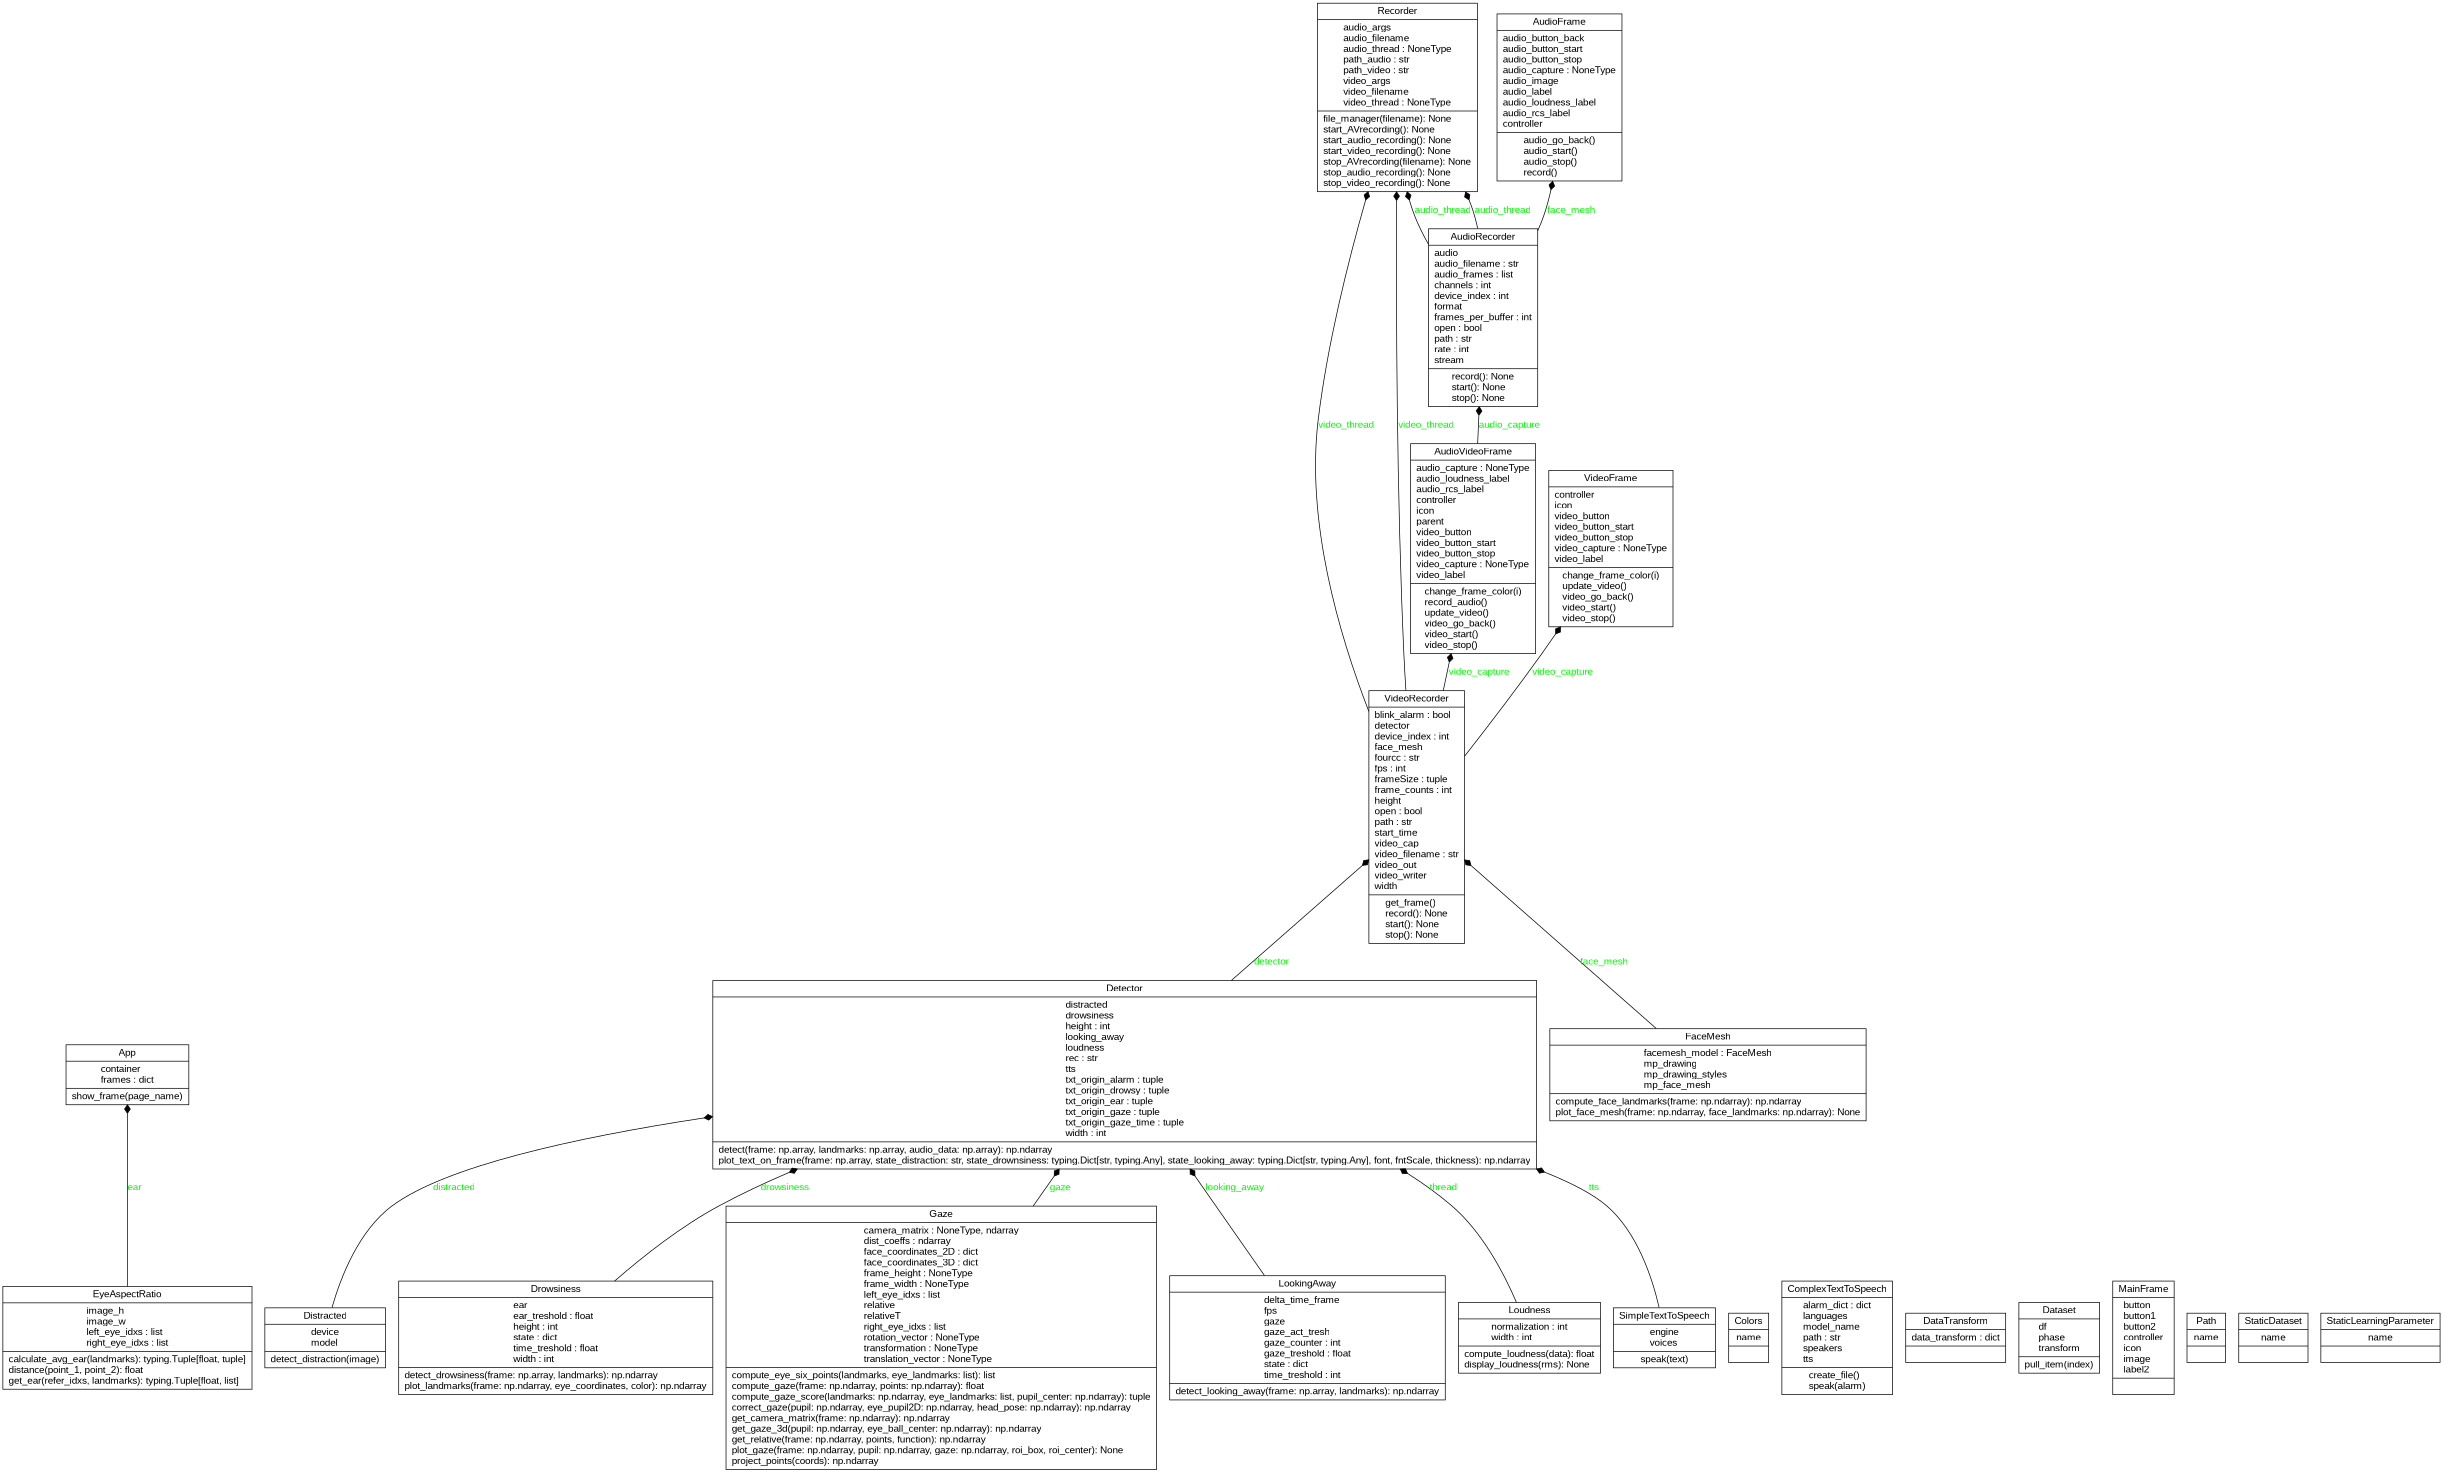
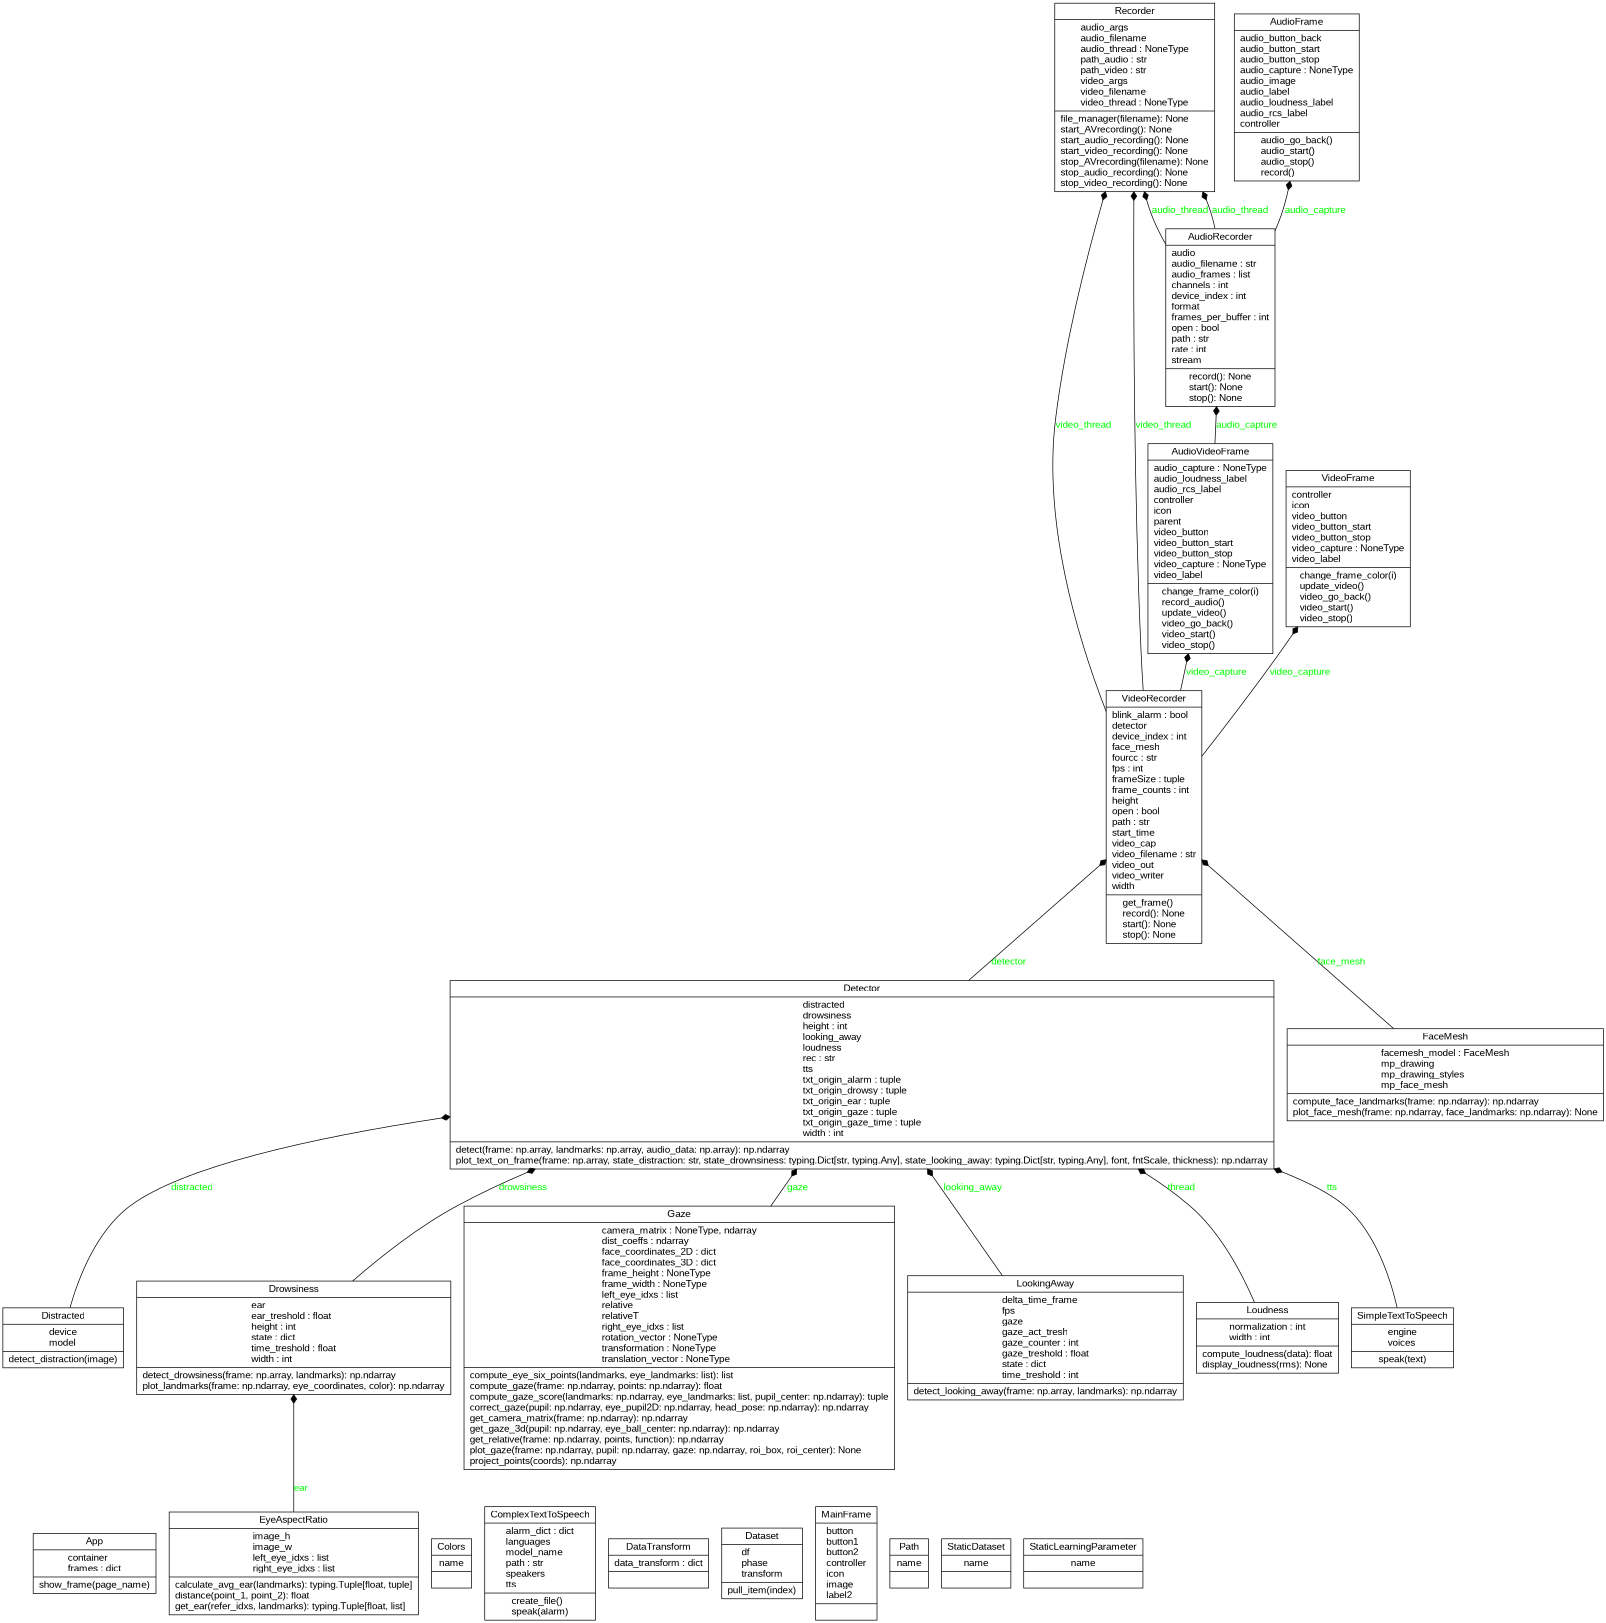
edge "AudioRecorder" -> "AudioFrame": label "face_mesh" -> "audio_capture"
edge "EyeAspectRatio" -> "App": now "EyeAspectRatio" -> "Drowsiness"
